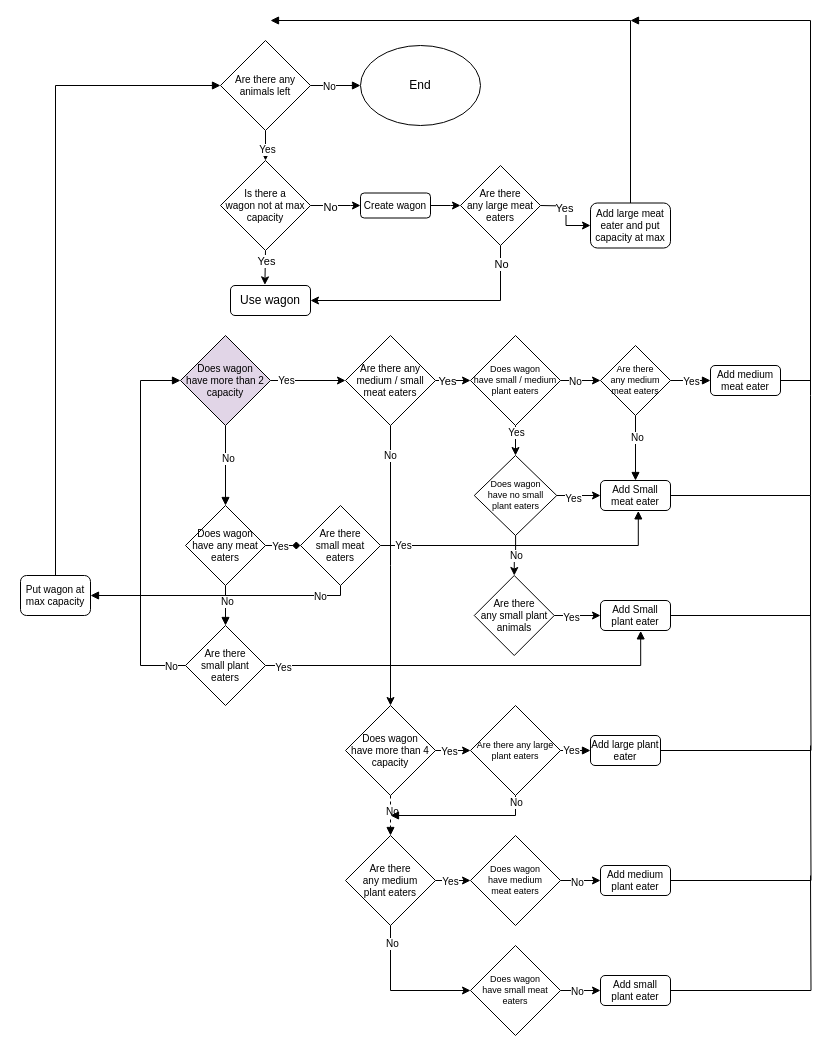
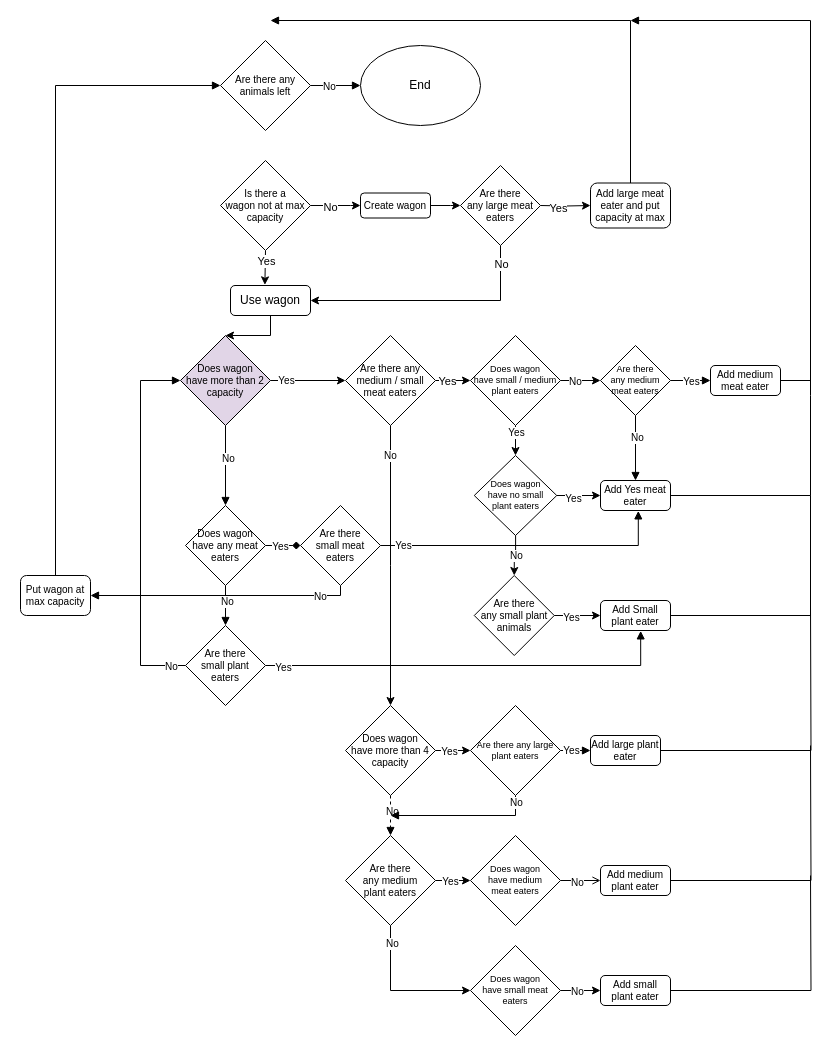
edge "Are there any animals left" -> "Is there a wagon not at max capacity": removed, label "Yes"
node "Add large meat eater and put capacity at max": moved (631, 226) -> (631, 206)
edge "Use wagon" -> "Does wagon have more than 2 capacity": added
node "Add Small meat eater": label "Add Small meat eater" -> "Add Yes meat eater"
edge "Does wagon have medium meat eaters" -> "Add medium plant eater": arrowhead classic -> open
